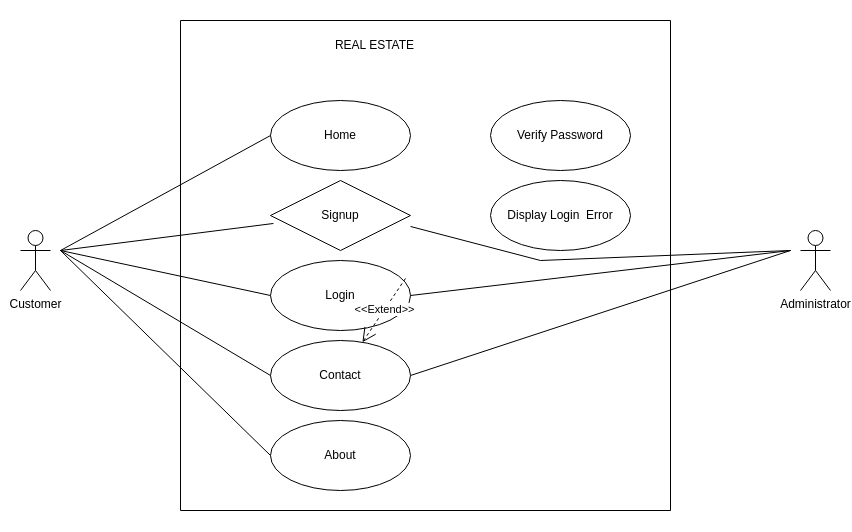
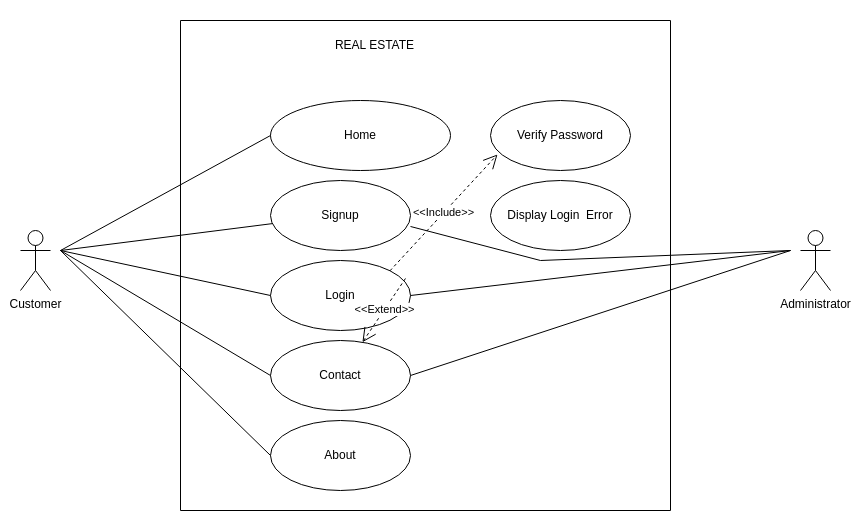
node "Home": size 140x70 -> 180x70
edge "Login" -> "Verify Password": added, label "<<Include>>"
node "Signup": shape diamond -> ellipse
